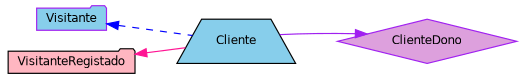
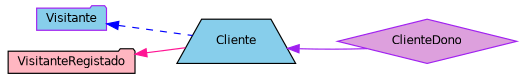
edge "Cliente" -> "ClienteDono": reversed
